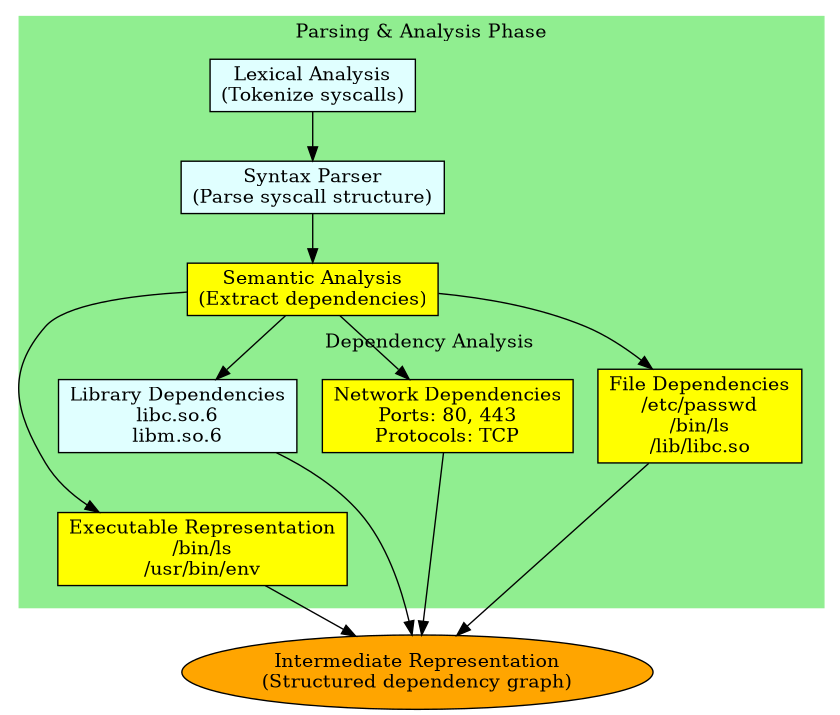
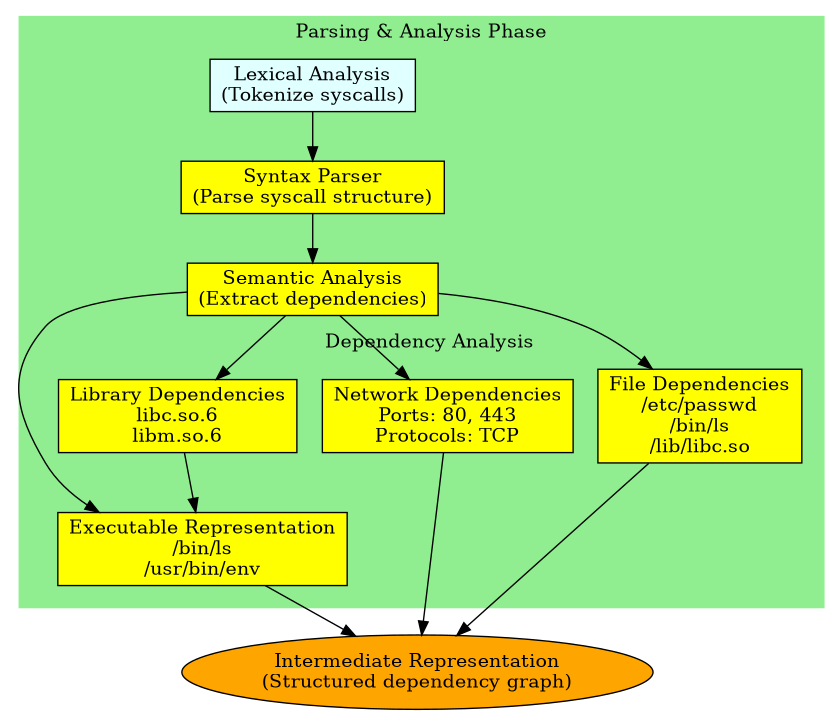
node "Syntax Parser (Parse syscall structure)": fillcolor lightcyan -> yellow
node "Library Dependencies libc.so.6 libm.so.6": fillcolor lightcyan -> yellow
edge "Library Dependencies libc.so.6 libm.so.6" -> "Intermediate Representation (Structured dependency graph)": now "Library Dependencies libc.so.6 libm.so.6" -> "Executable Representation /bin/ls /usr/bin/env"
